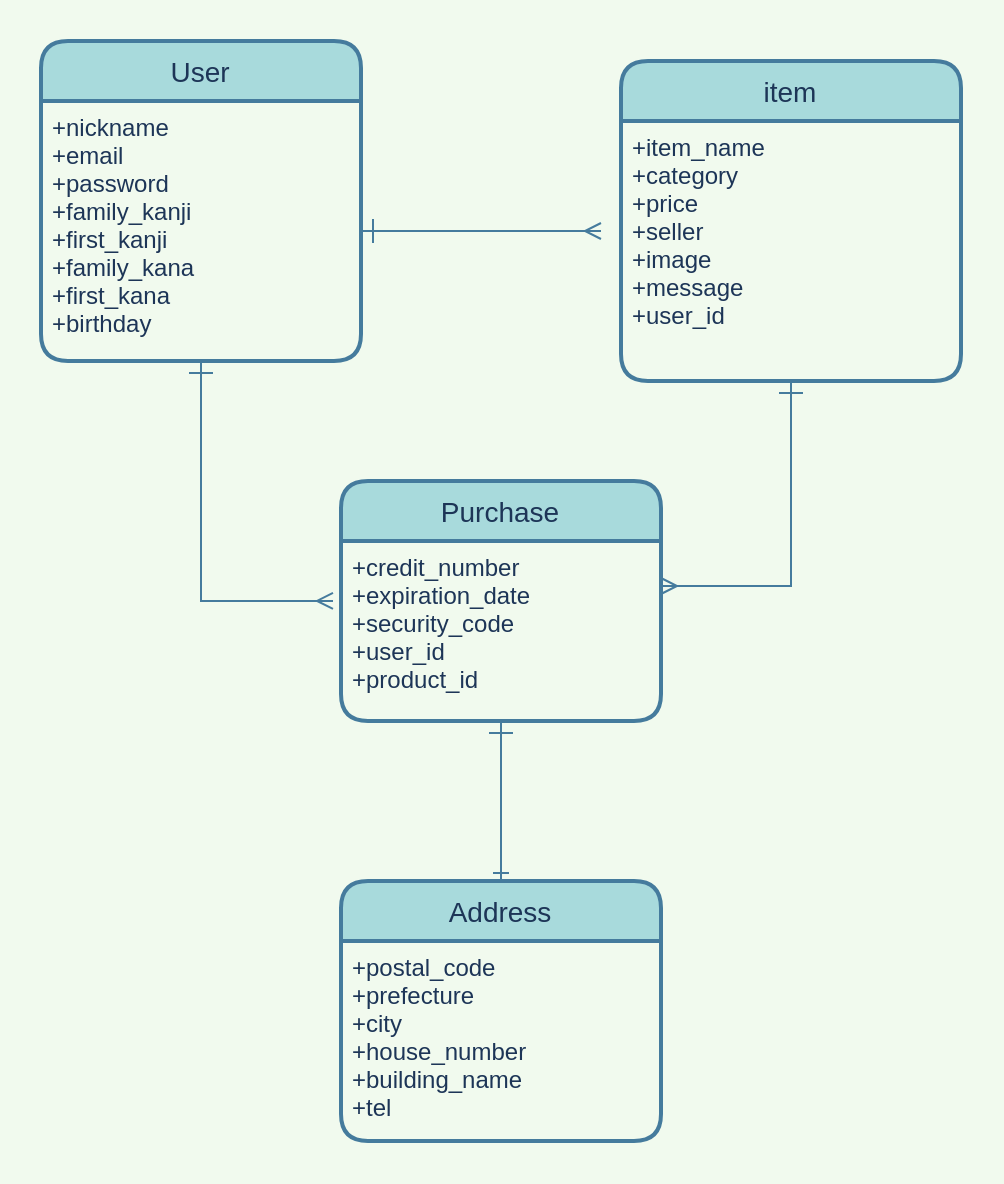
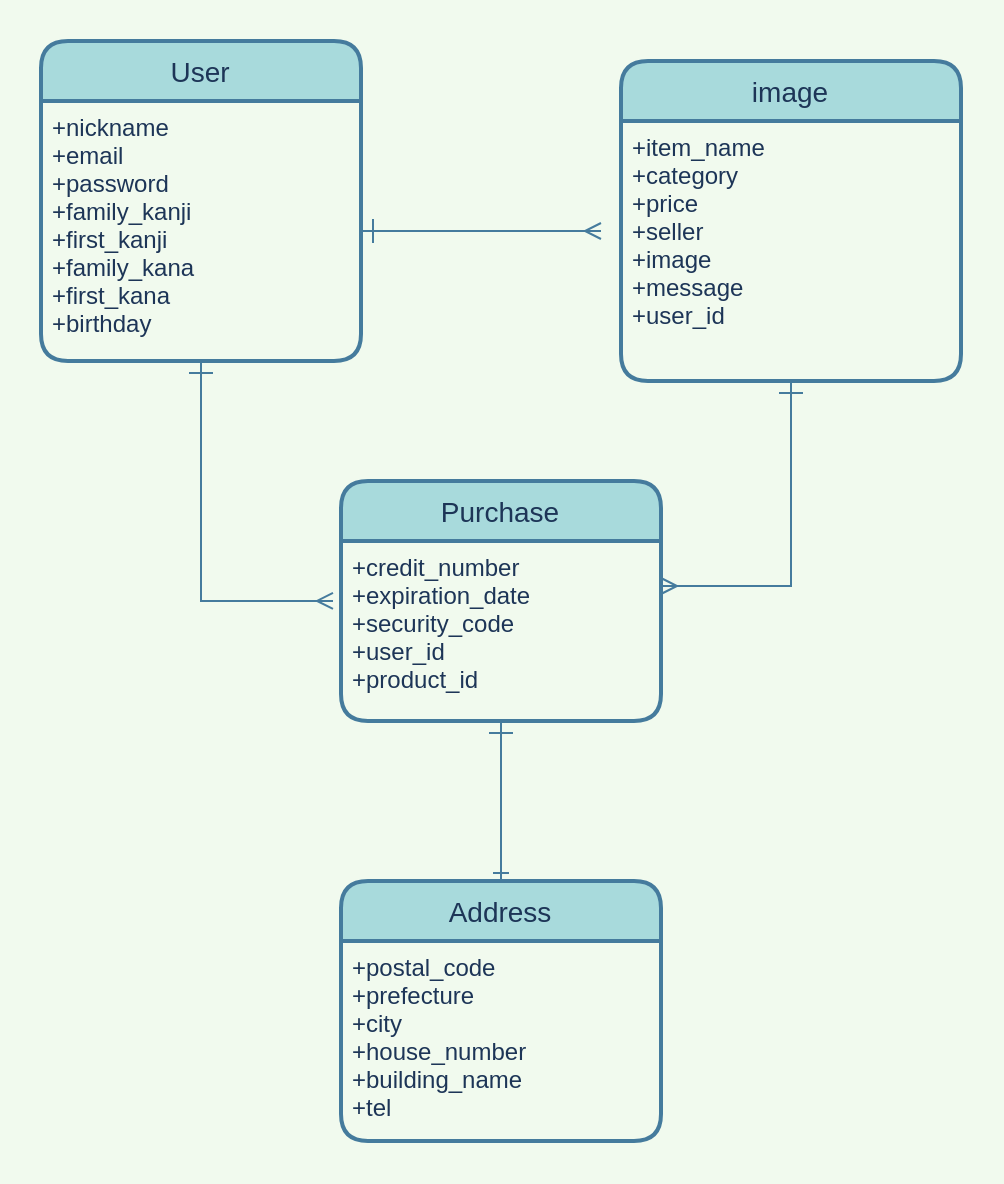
node "item": label "item" -> "image"
